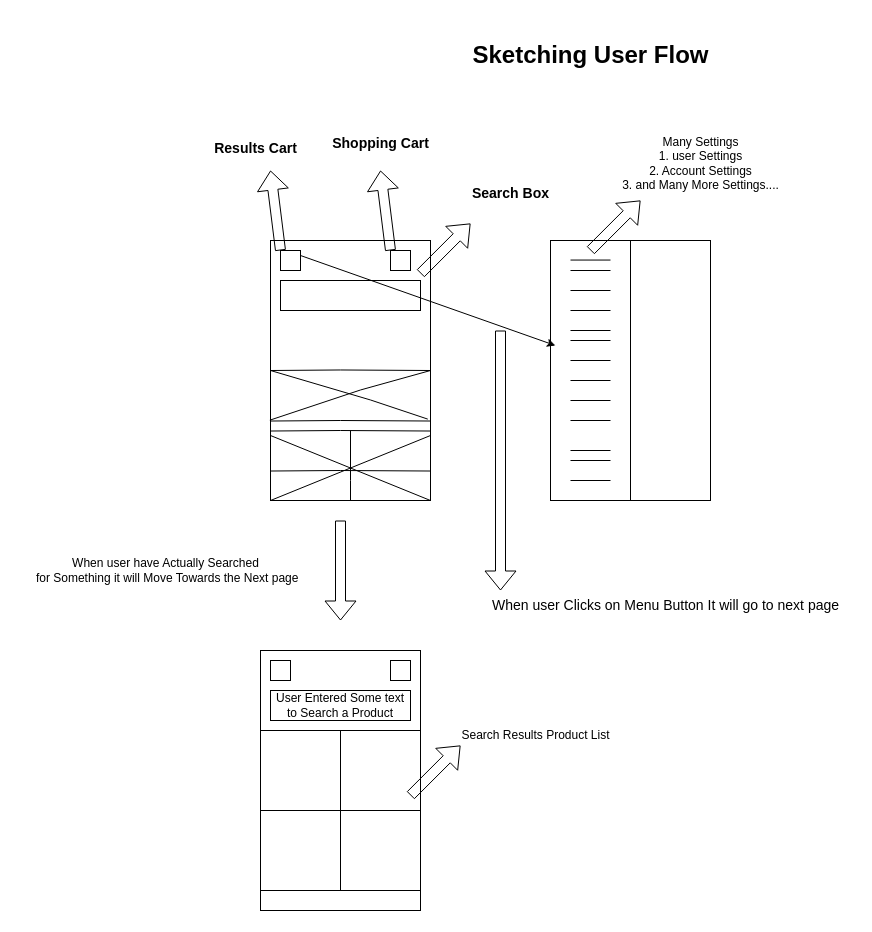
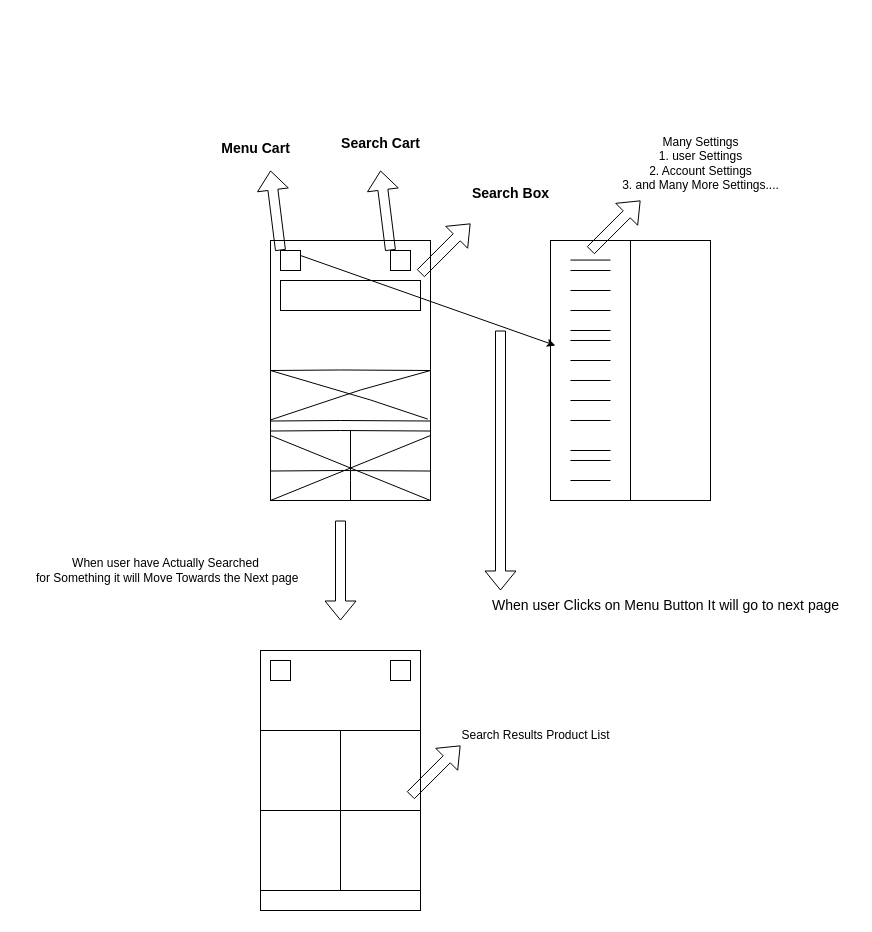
node "Sketching User Flow": removed
node "Shopping Cart": label "Shopping Cart" -> "Search Cart"
node "Results Cart": label "Results Cart" -> "Menu Cart"
node "User Entered Some text to Search a Product": removed
